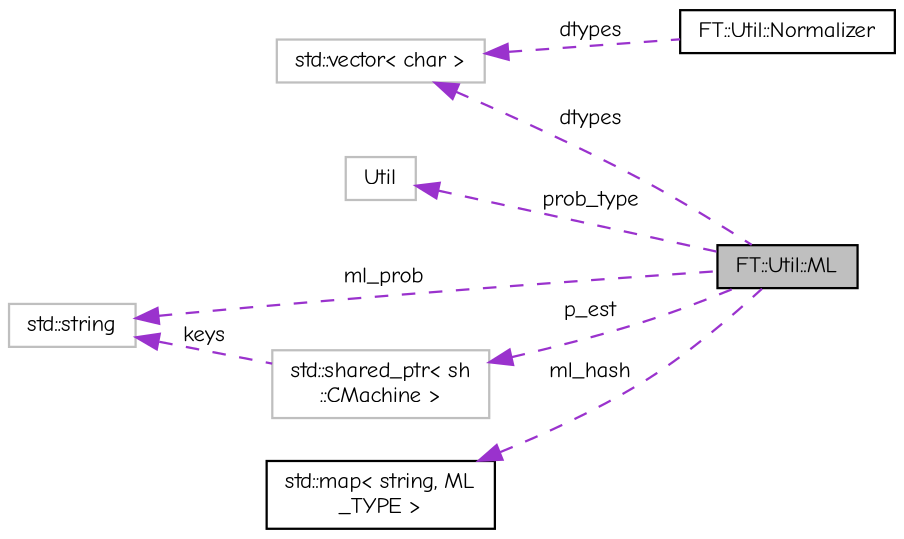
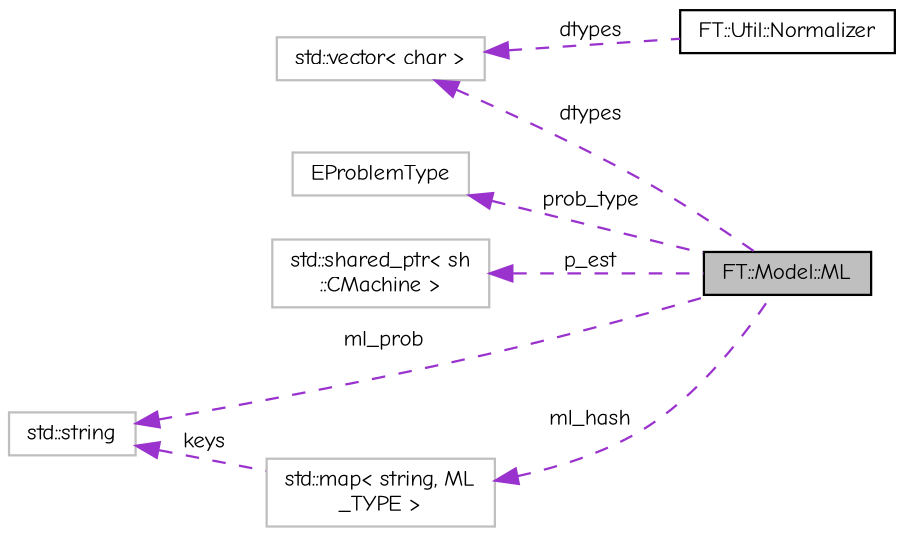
node "Util": label "Util" -> "EProblemType"
node "FT::Util::ML": label "FT::Util::ML" -> "FT::Model::ML"
edge "std::shared_ptr< sh ::CMachine >" -> "std::string": now "std::map< string, ML _TYPE >" -> "std::string"
node "std::map< string, ML _TYPE >": color black -> grey75
